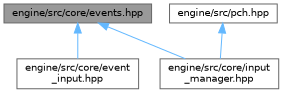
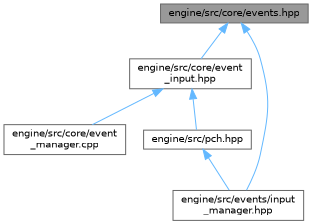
node "engine/src/core/input _manager.hpp": label "engine/src/core/input _manager.hpp" -> "engine/src/events/input _manager.hpp"
edge "engine/src/pch.hpp" -> "engine/src/core/event _input.hpp": added
node "engine/src/core/event _manager.cpp": added
